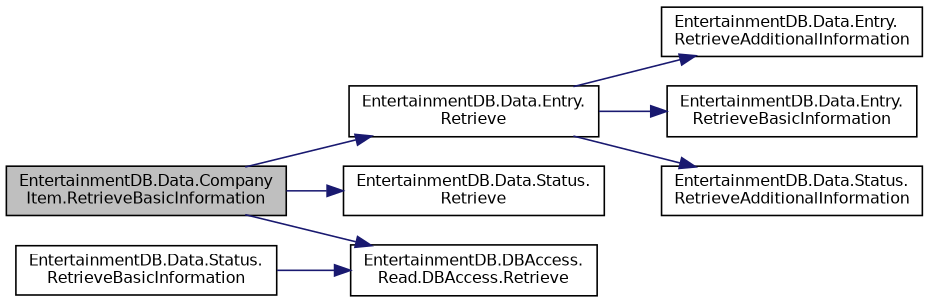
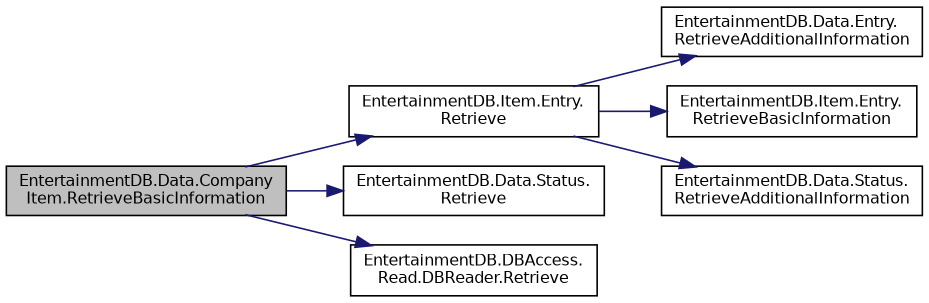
node "EntertainmentDB.Data.Entry. Retrieve": label "EntertainmentDB.Data.Entry. Retrieve" -> "EntertainmentDB.Item.Entry. Retrieve"
node "EntertainmentDB.Data.Entry. RetrieveBasicInformation": label "EntertainmentDB.Data.Entry. RetrieveBasicInformation" -> "EntertainmentDB.Item.Entry. RetrieveBasicInformation"
node "EntertainmentDB.Data.Status. RetrieveBasicInformation": removed
node "EntertainmentDB.DBAccess. Read.DBAccess.Retrieve": label "EntertainmentDB.DBAccess. Read.DBAccess.Retrieve" -> "EntertainmentDB.DBAccess. Read.DBReader.Retrieve"
